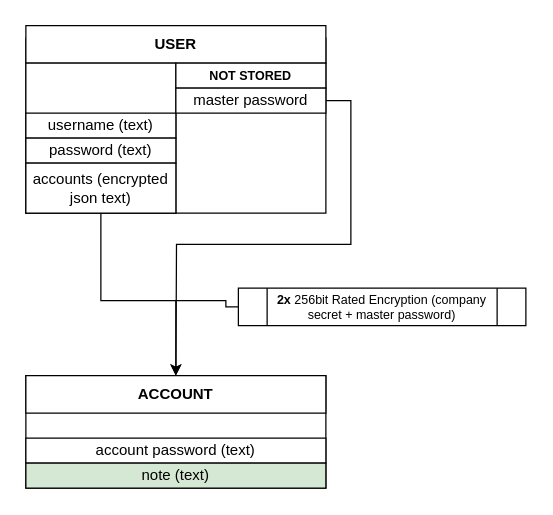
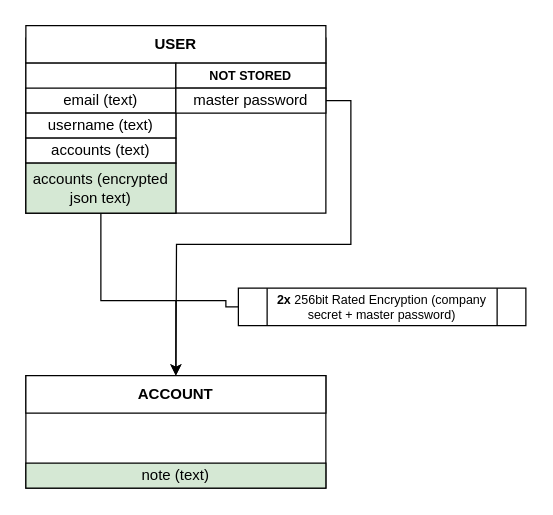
node "email (text)": added
node "password (text)": label "password (text)" -> "accounts (text)"
node "accounts (encrypted json text)": fillcolor #ffffff -> #d5e8d4
node "account password (text)": removed
